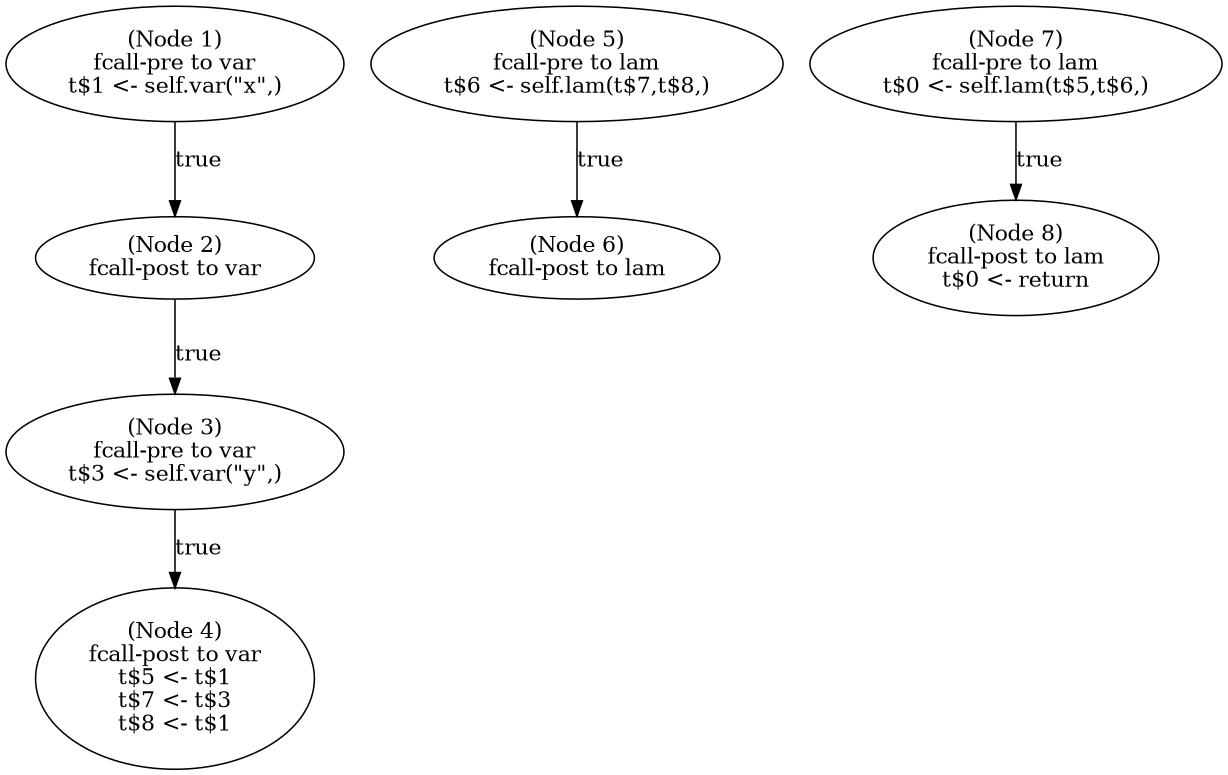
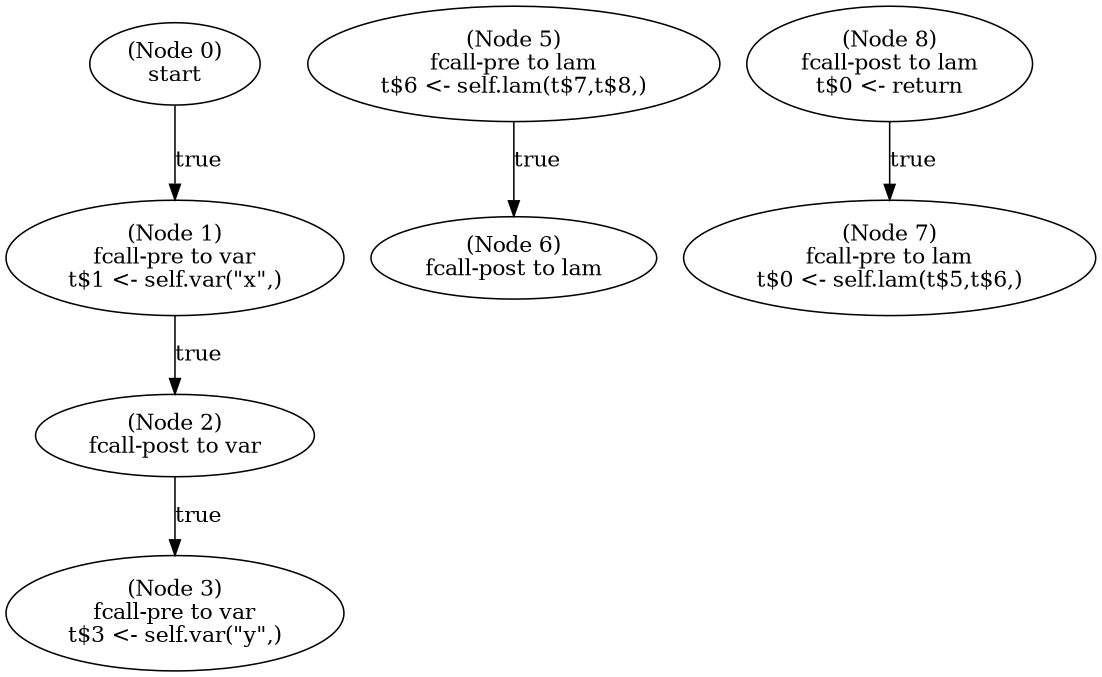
node "(Node 0) start": added
edge "(Node 7) fcall-pre to lam t$0 <- self.lam(t$5,t$6,)" -> "(Node 8) fcall-post to lam t$0 <- return": reversed
node "(Node 4) fcall-post to var t$5 <- t$1 t$7 <- t$3 t$8 <- t$1": removed
